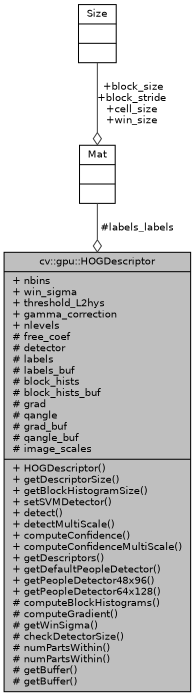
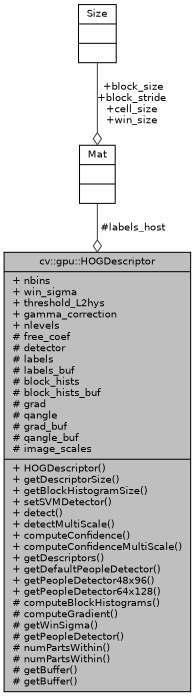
edge "Mat" -> "cv::gpu::HOGDescriptor": label " #labels_labels" -> " #labels_host"
node "cv::gpu::HOGDescriptor": text "# checkDetectorSize()" -> "# getPeopleDetector()"
